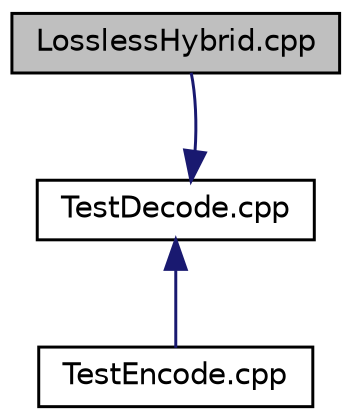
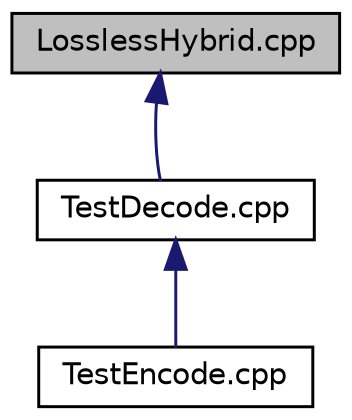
edge "LosslessHybrid.cpp" -> "TestDecode.cpp": reversed
